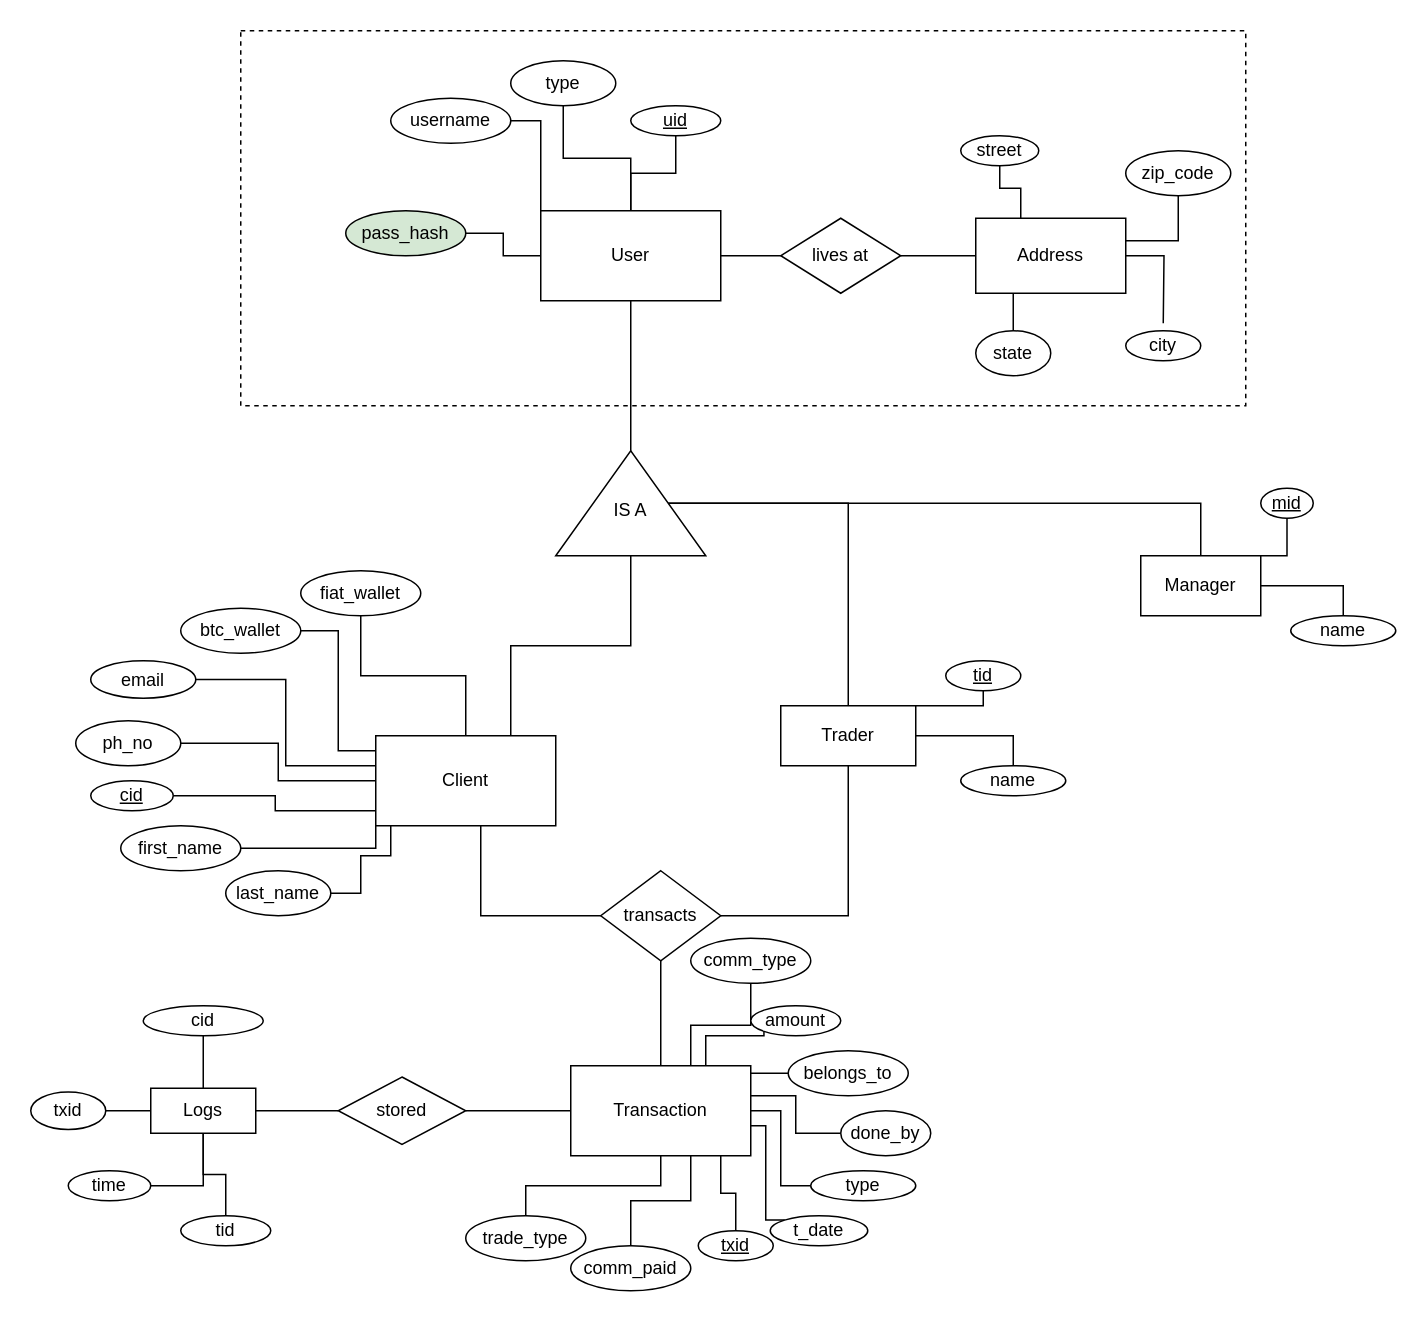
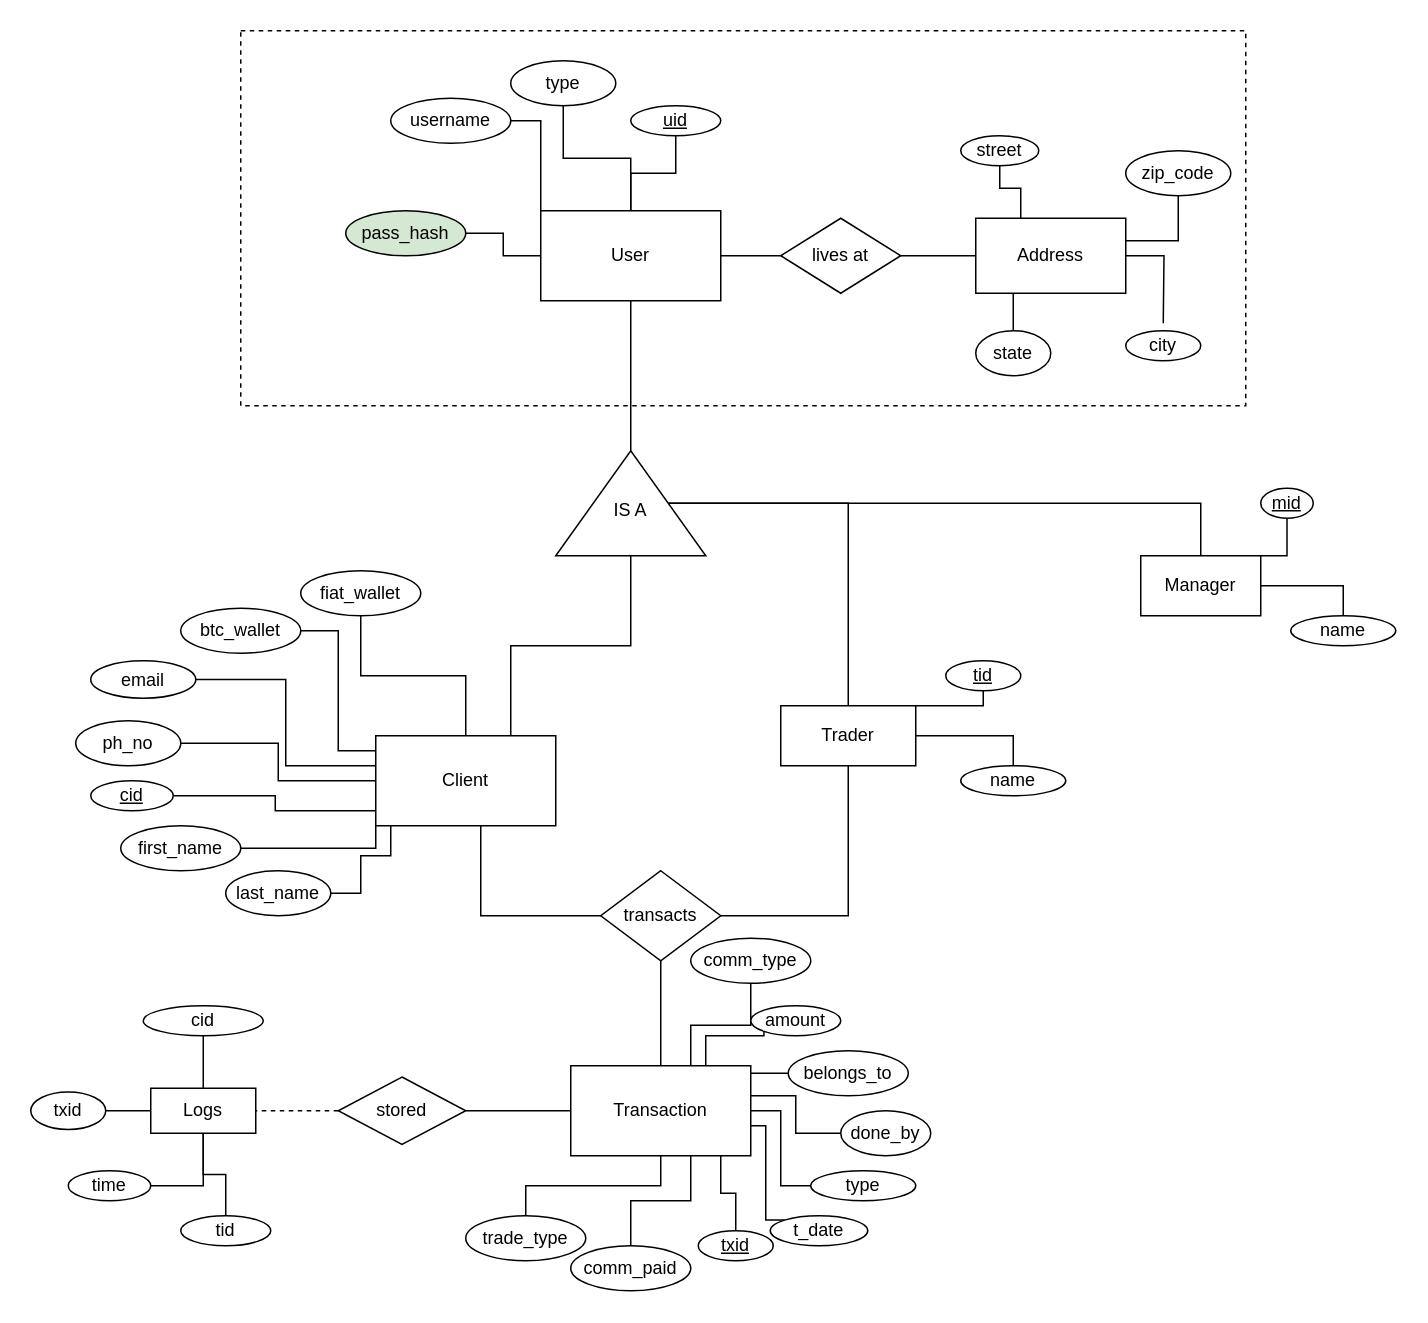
edge "Logs" -- "stored": style solid -> dashed
